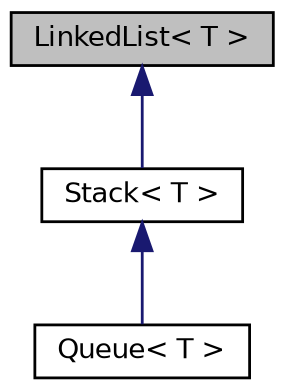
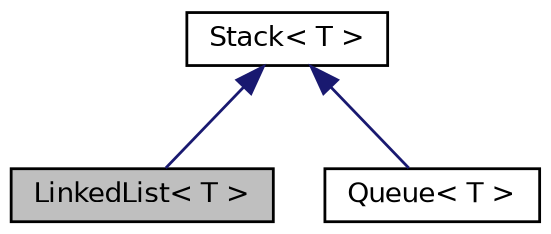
edge "Stack< T >" -> "LinkedList< T >": reversed
